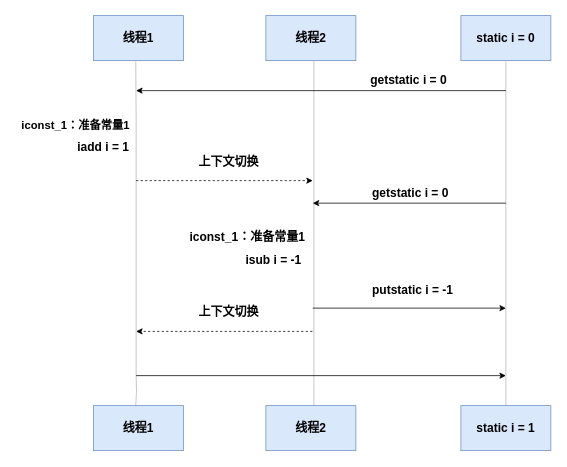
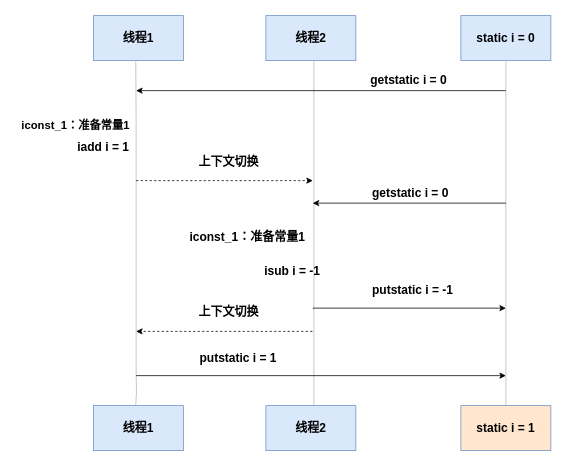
node "isub i = -1": moved (273, 259) -> (292, 270)
node "putstatic i = 1": added
node "static i = 1": fillcolor #dae8fc -> #ffe6cc
